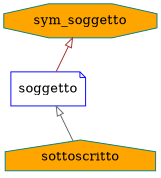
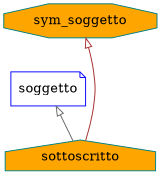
edge "soggetto" -> "sym_soggetto": now "sottoscritto" -> "sym_soggetto"
